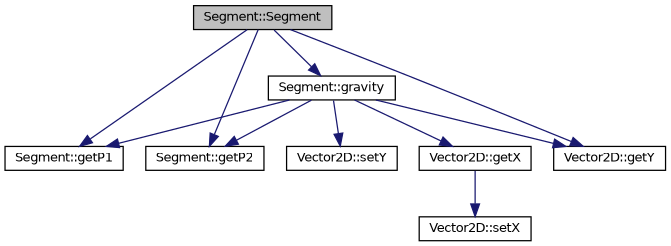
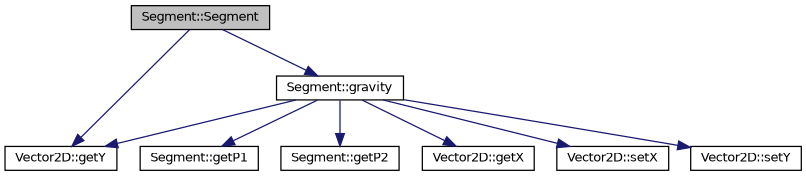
edge "Segment::Segment" -> "Segment::getP2": removed
edge "Segment::Segment" -> "Segment::getP1": removed
edge "Vector2D::getX" -> "Vector2D::setX": now "Segment::gravity" -> "Vector2D::setX"
